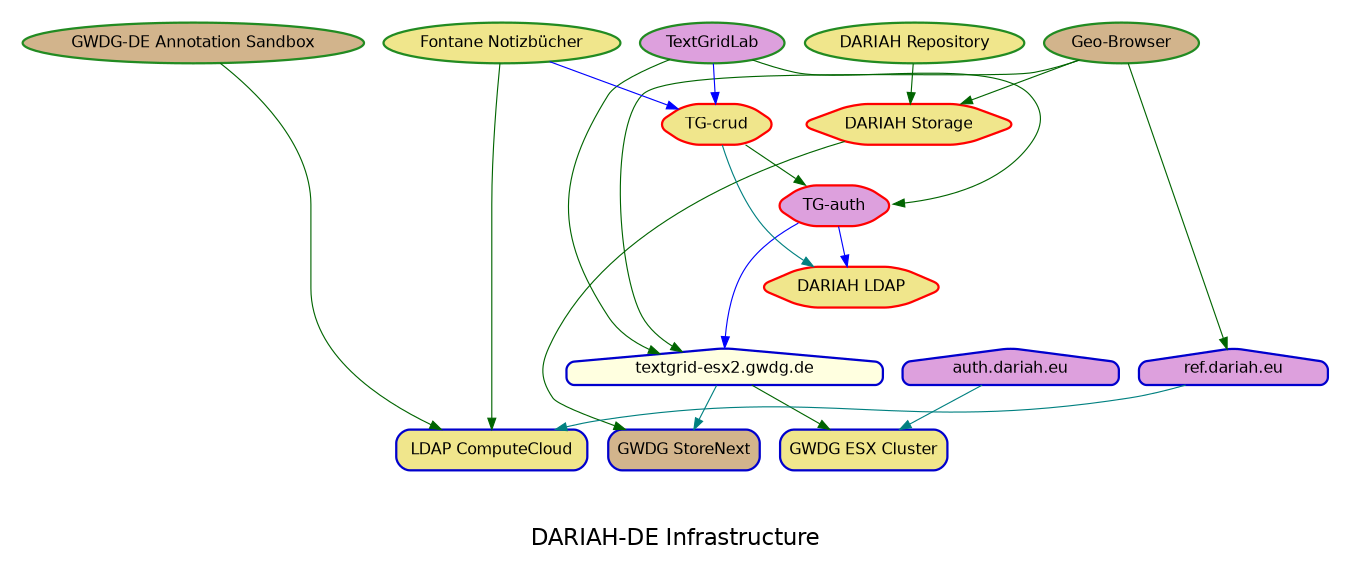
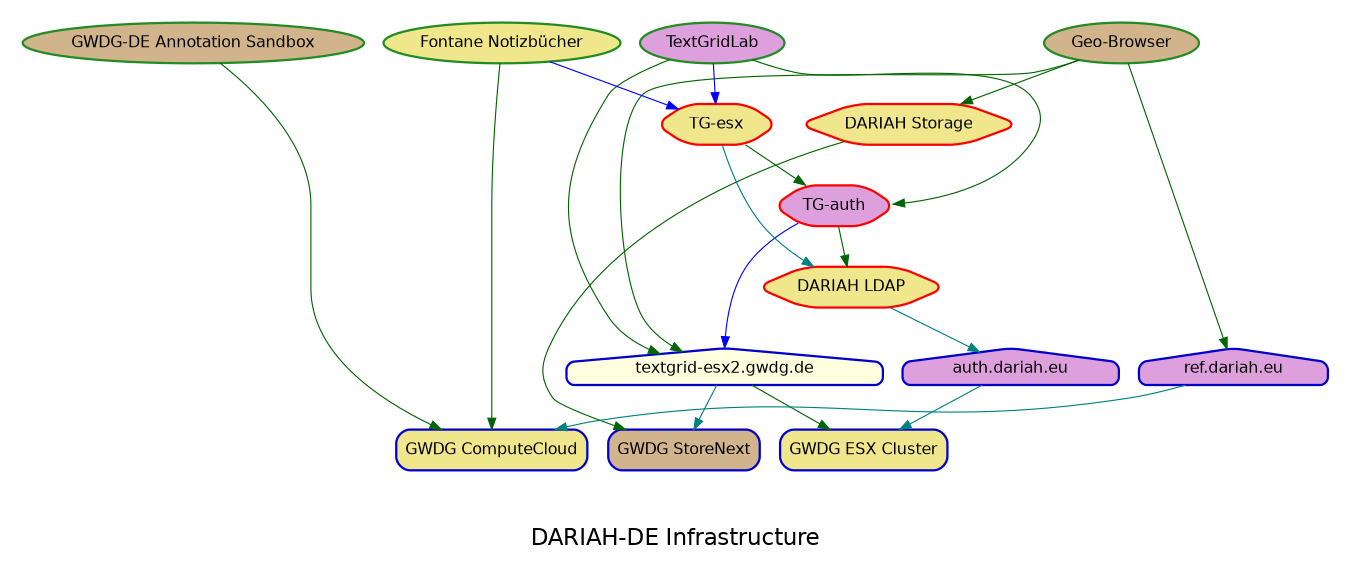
node "DARIAH Repository": removed
node "TG-crud": label "TG-crud" -> "TG-esx"
edge "TG-auth" -> "DARIAH LDAP": color blue -> darkgreen
edge "DARIAH LDAP" -> "auth.dariah.eu": added
node "LDAP ComputeCloud": label "LDAP ComputeCloud" -> "GWDG ComputeCloud"
